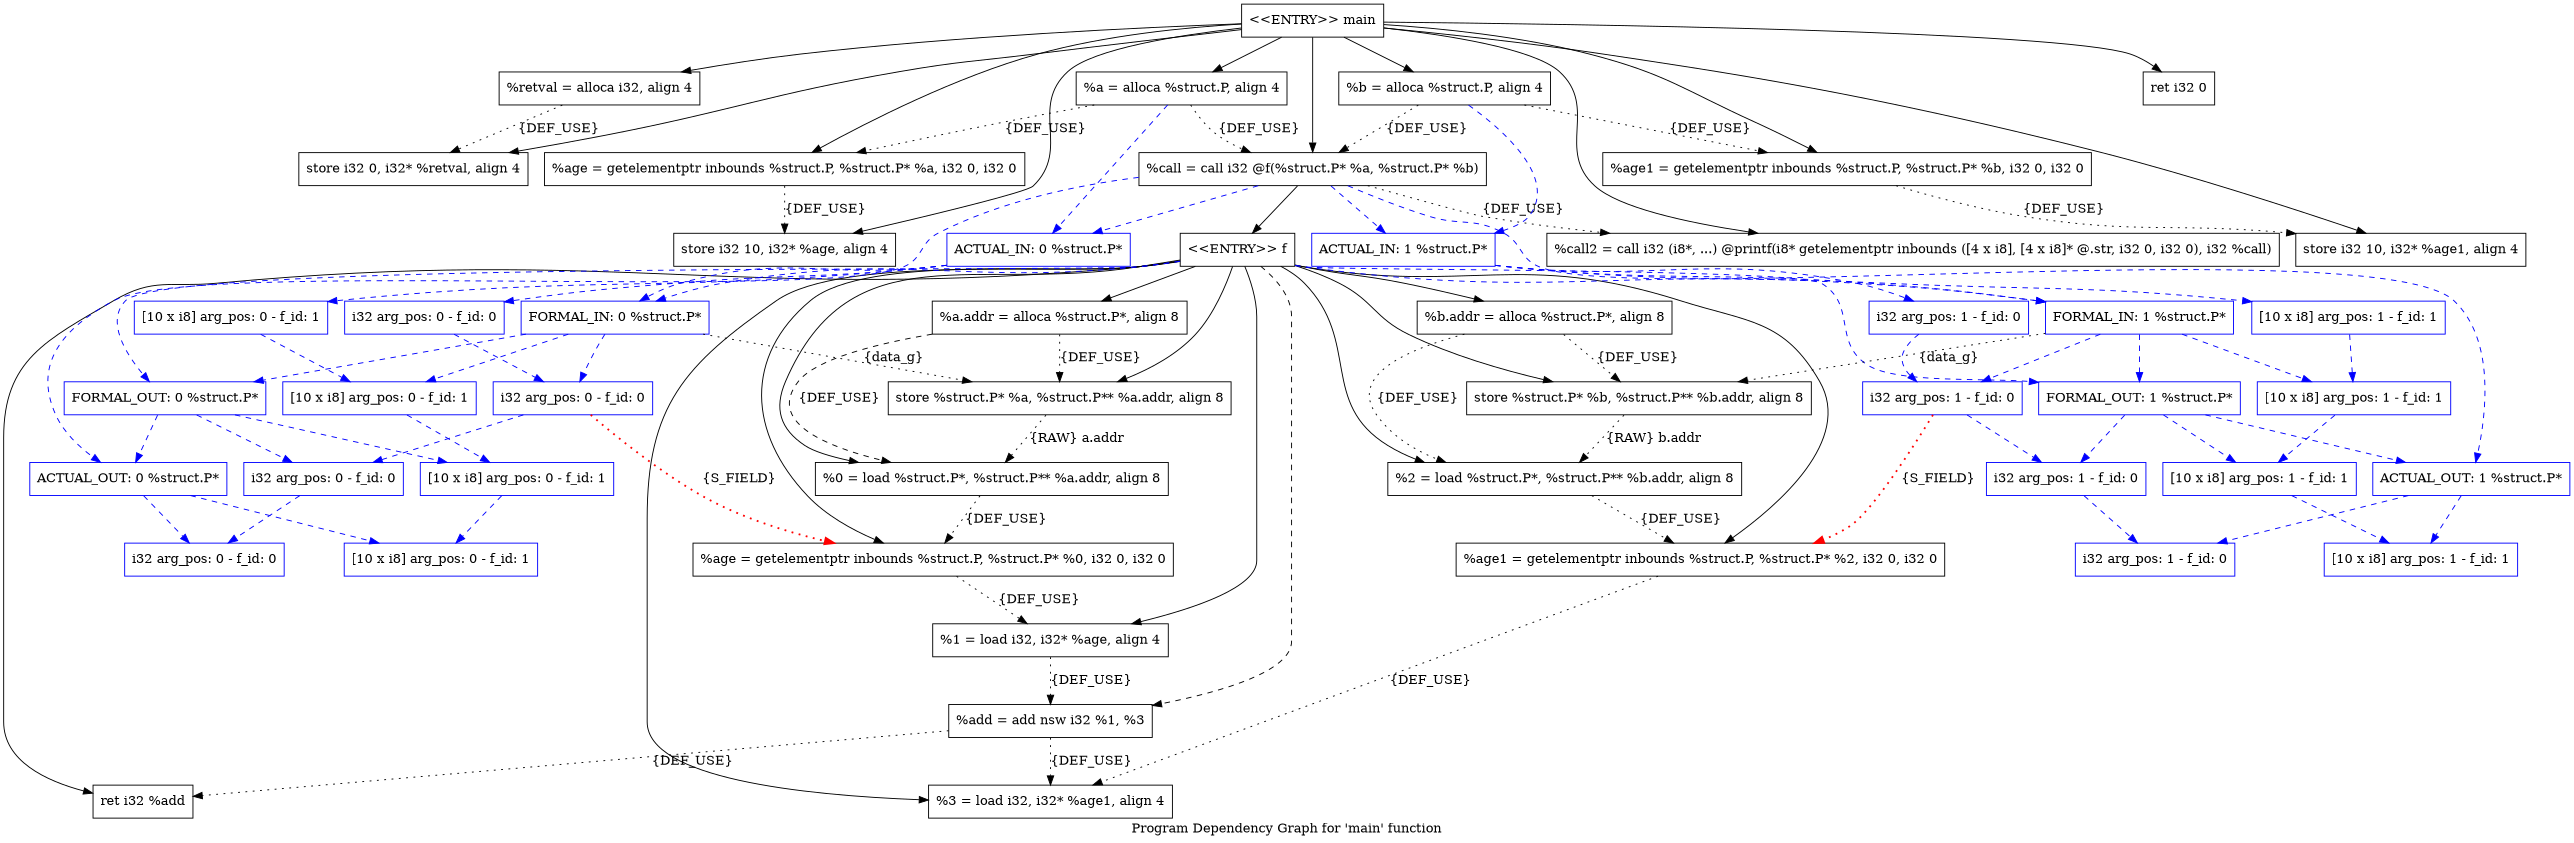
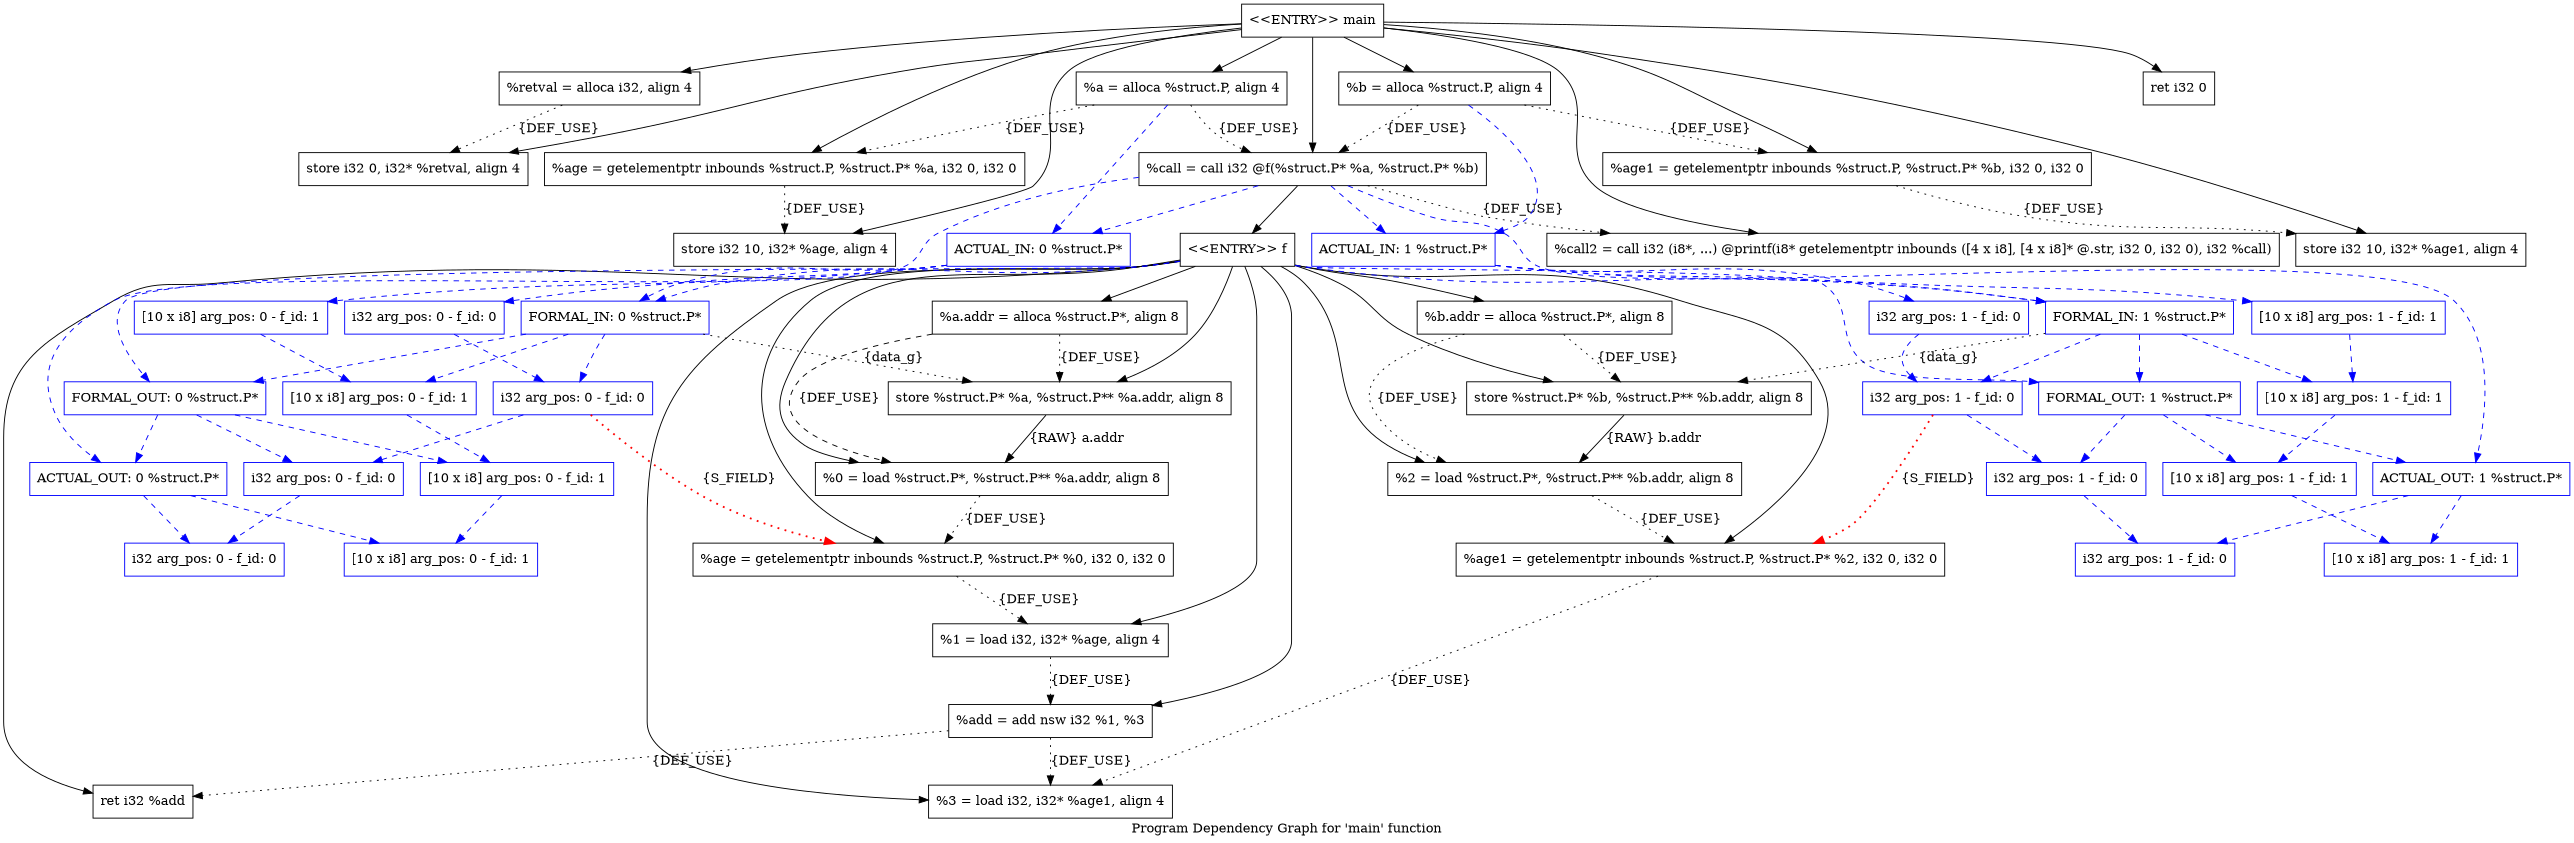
edge "store %struct.P* %a, %struct.P** %a.addr, align 8" -> "%0 = load %struct.P*, %struct.P** %a.addr, align 8": style dotted -> solid
edge "store %struct.P* %b, %struct.P** %b.addr, align 8" -> "%2 = load %struct.P*, %struct.P** %b.addr, align 8": style dotted -> solid
edge "<<ENTRY>> f" -> "%add = add nsw i32 %1, %3": style dashed -> solid
